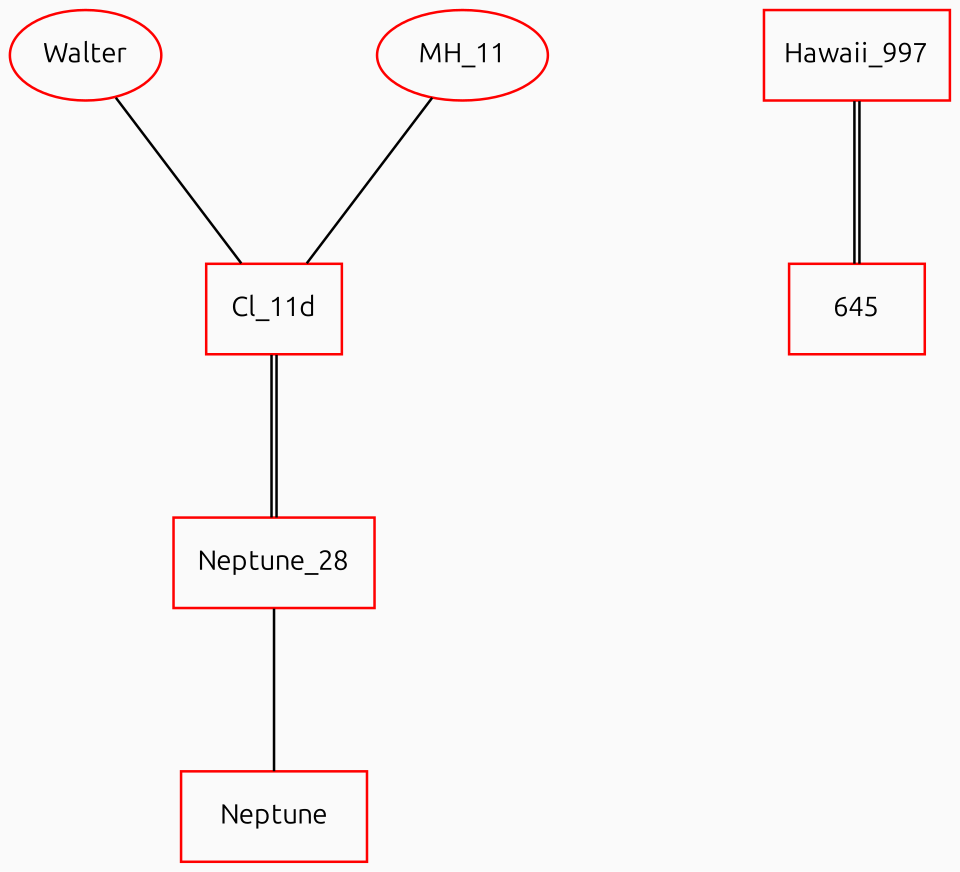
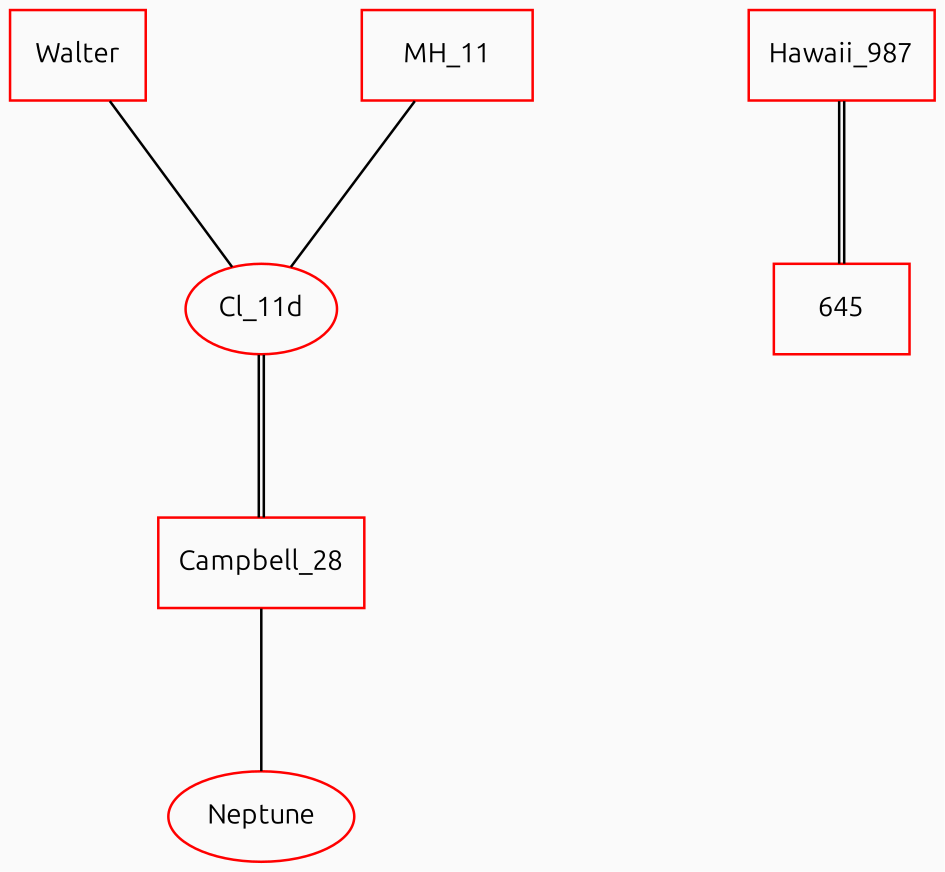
node "Walter": shape ellipse -> box
node "MH_11": shape ellipse -> box
node "Hawaii_997": label "Hawaii_997" -> "Hawaii_987"
node "Cl_11d": shape box -> ellipse
node "Neptune_28": label "Neptune_28" -> "Campbell_28"
node "Neptune": shape box -> ellipse
